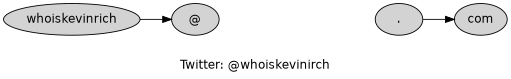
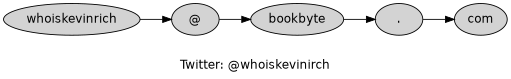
node "bookbyte": added
